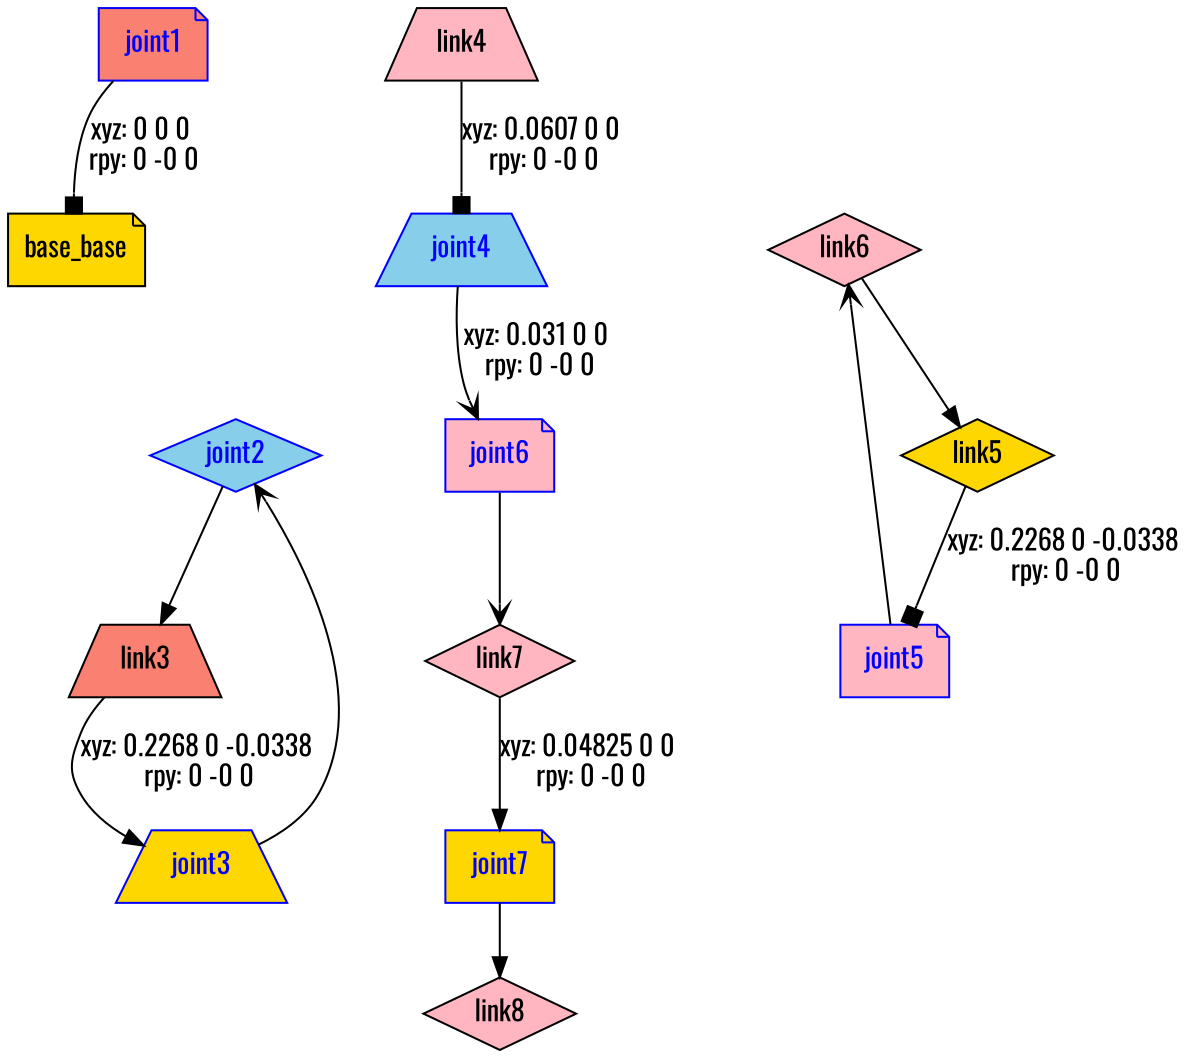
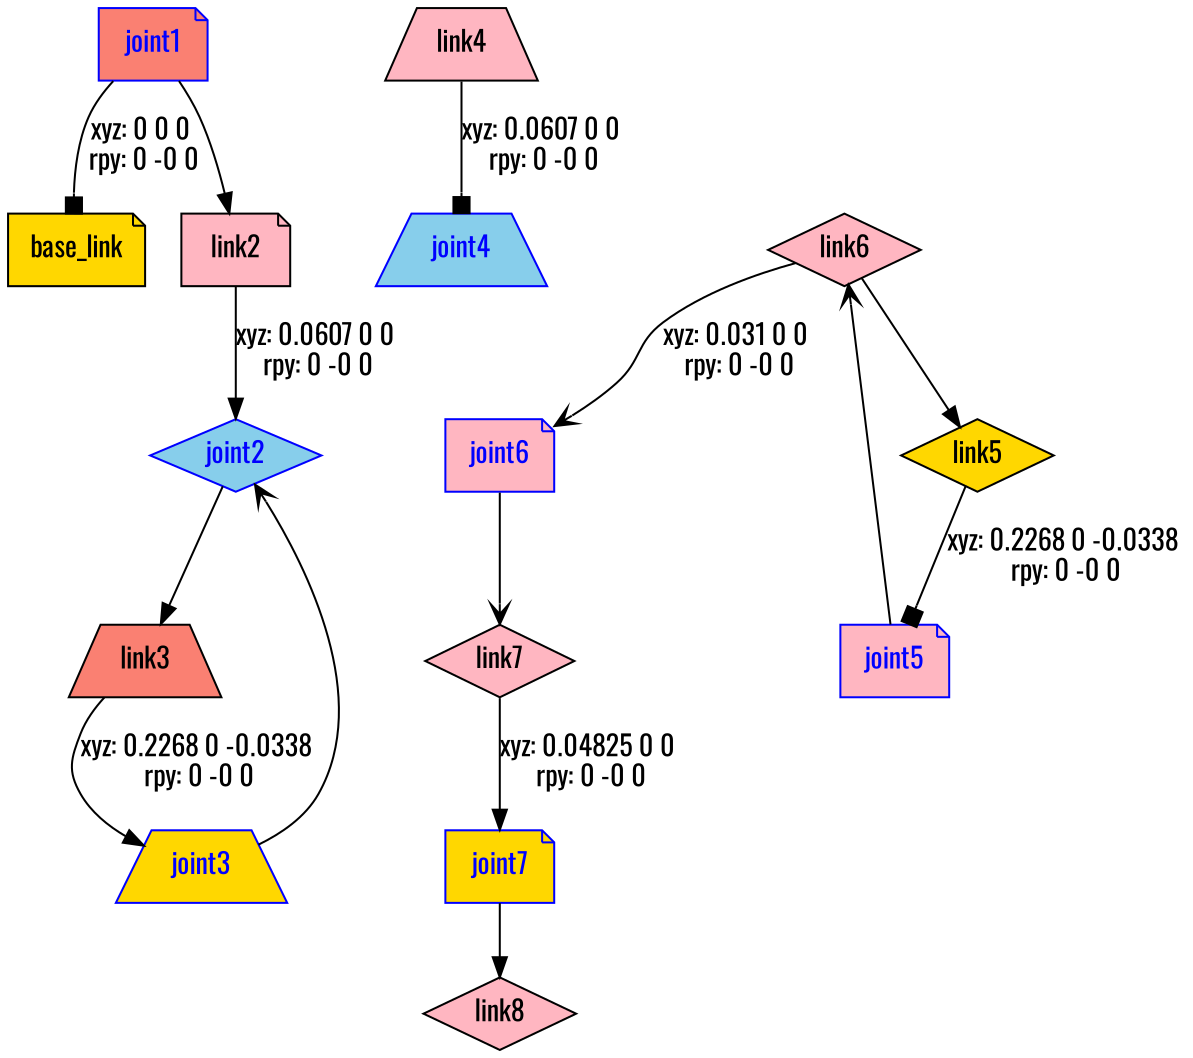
node "base_base": label "base_base" -> "base_link"
node "link2": added
edge "joint4" -> "joint6": now "link6" -> "joint6"
